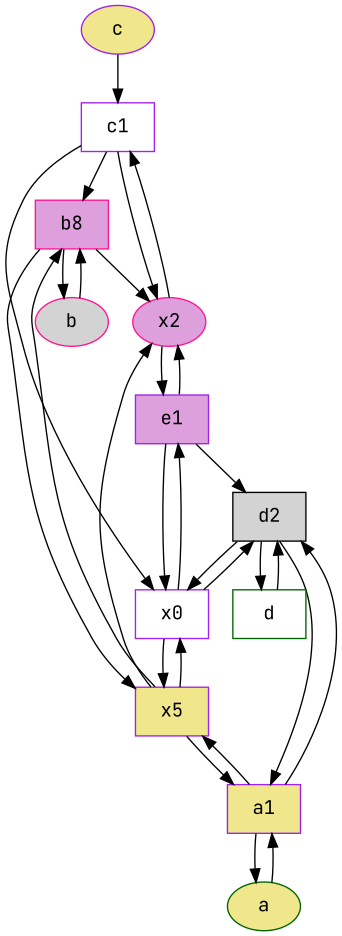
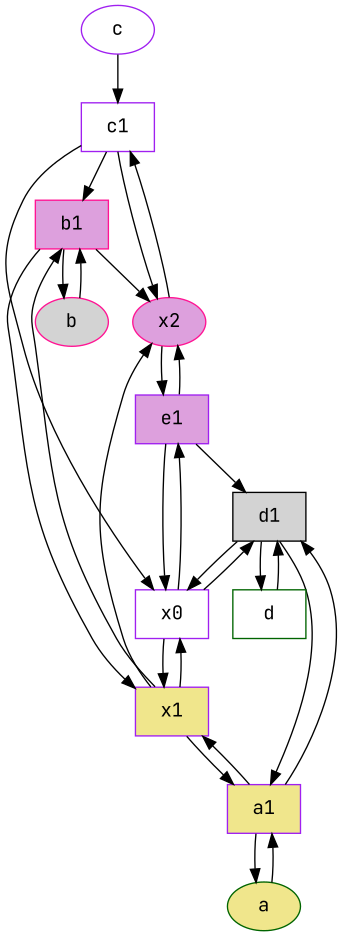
node "c": fillcolor khaki -> white
node "b8": label "b8" -> "b1"
node "d2": label "d2" -> "d1"
node "x5": label "x5" -> "x1"
